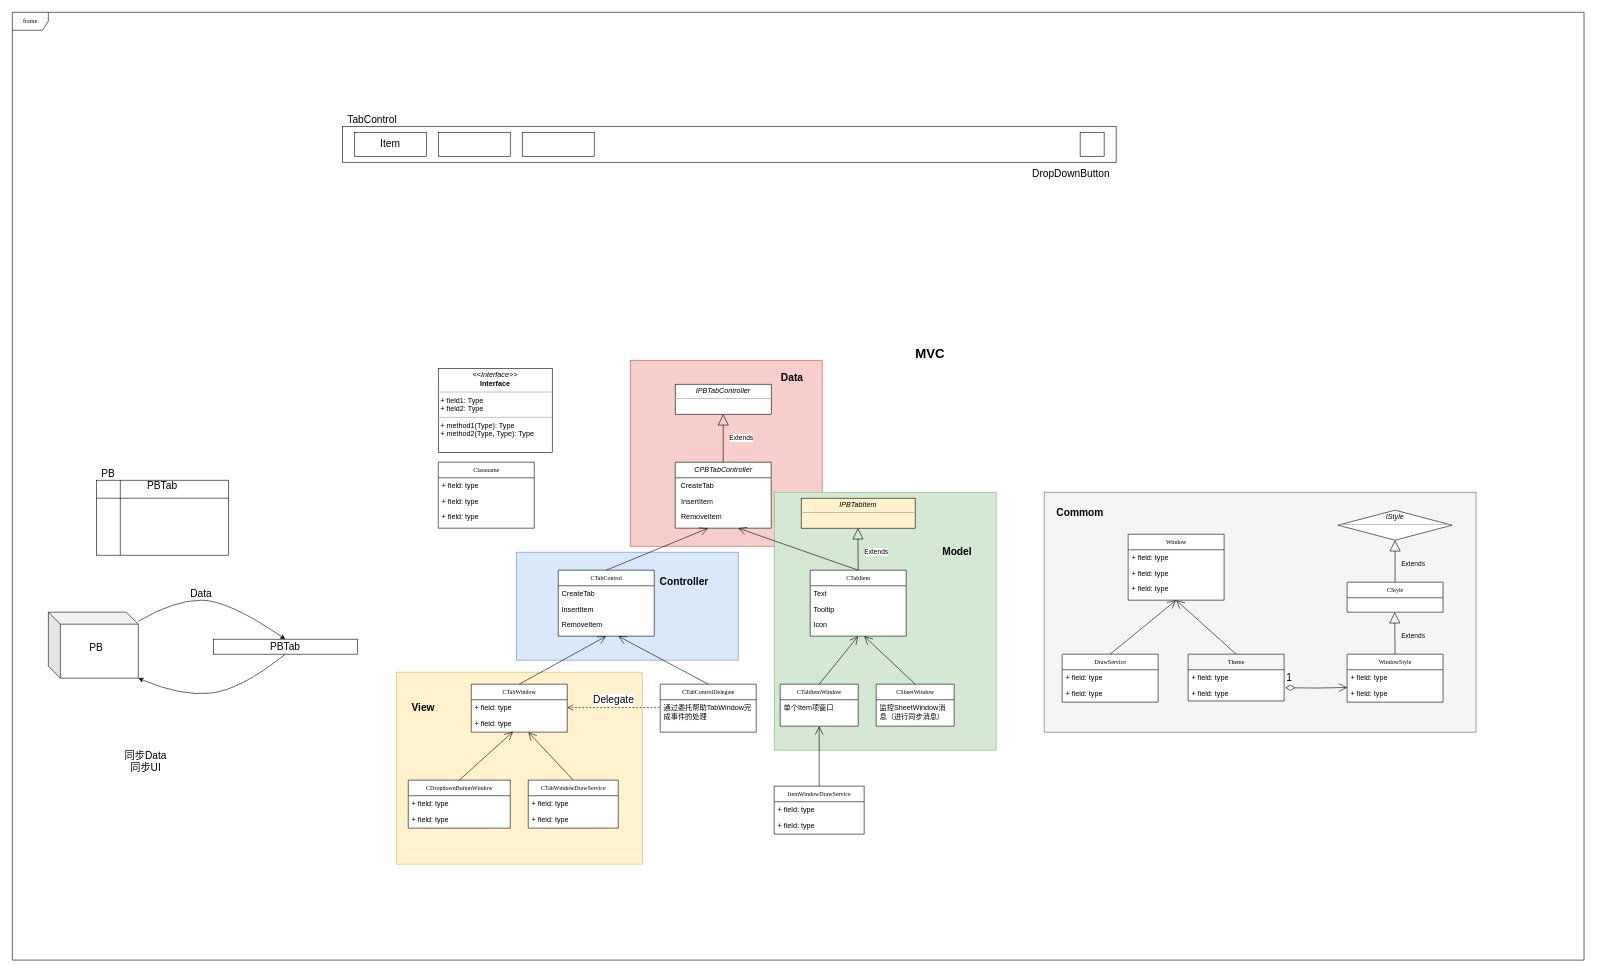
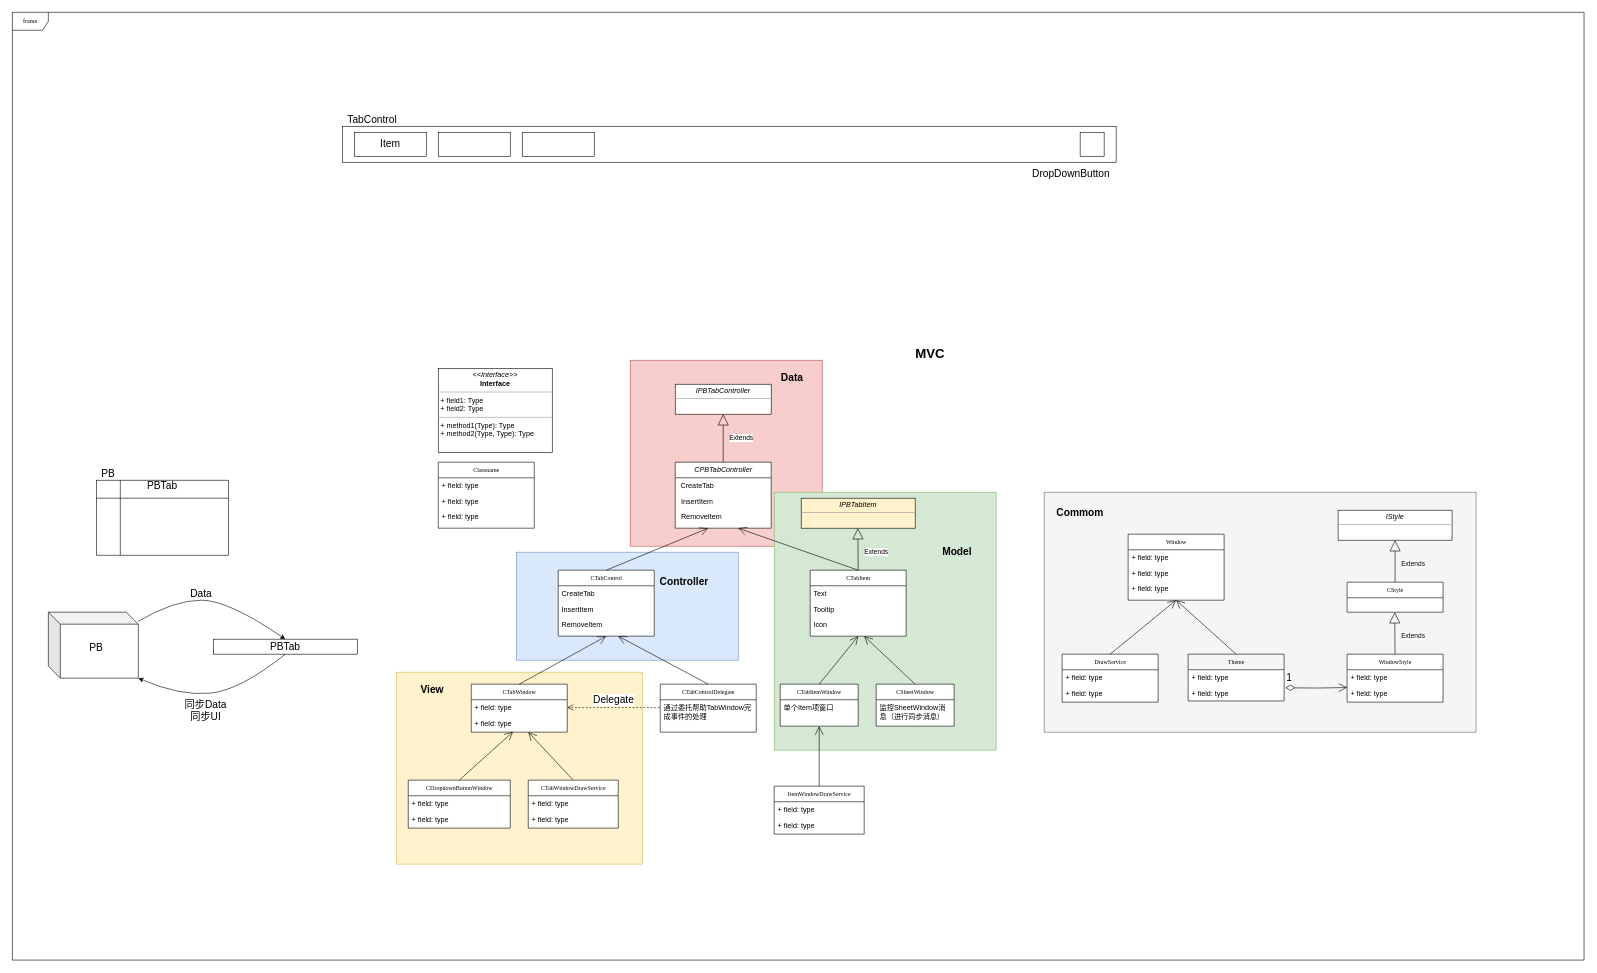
node "IStyle": shape diamond -> rectangle
node "View": moved (423, 708) -> (432, 690)
node "同步Data 同步UI": moved (146, 762) -> (206, 711)
